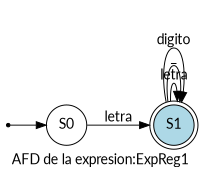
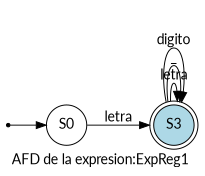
node "S1": label "S1" -> "S3"
